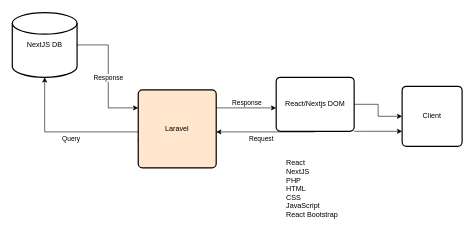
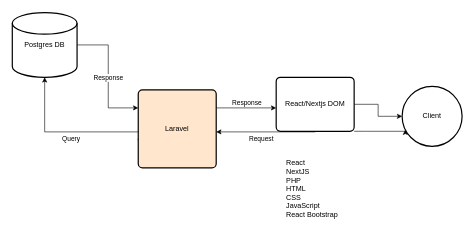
node "NextJS DB": label "NextJS DB" -> "Postgres DB"
node "Client": shape rounded rectangle -> ellipse
